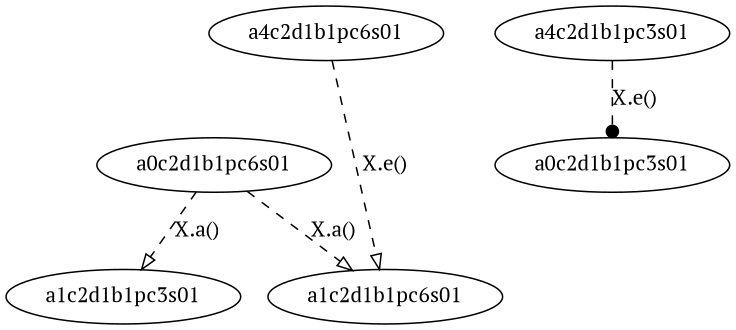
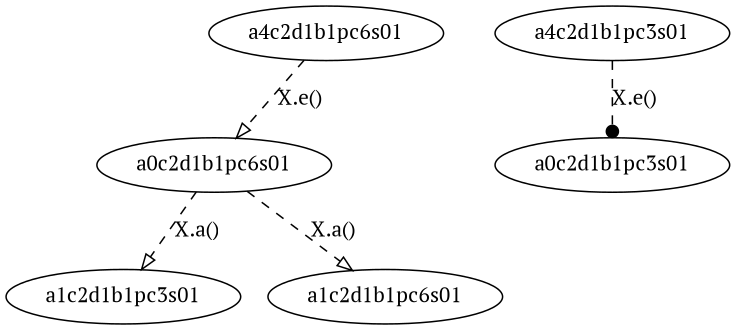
edge "a4c2d1b1pc6s01" -> "a1c2d1b1pc6s01": now "a4c2d1b1pc6s01" -> "a0c2d1b1pc6s01"
